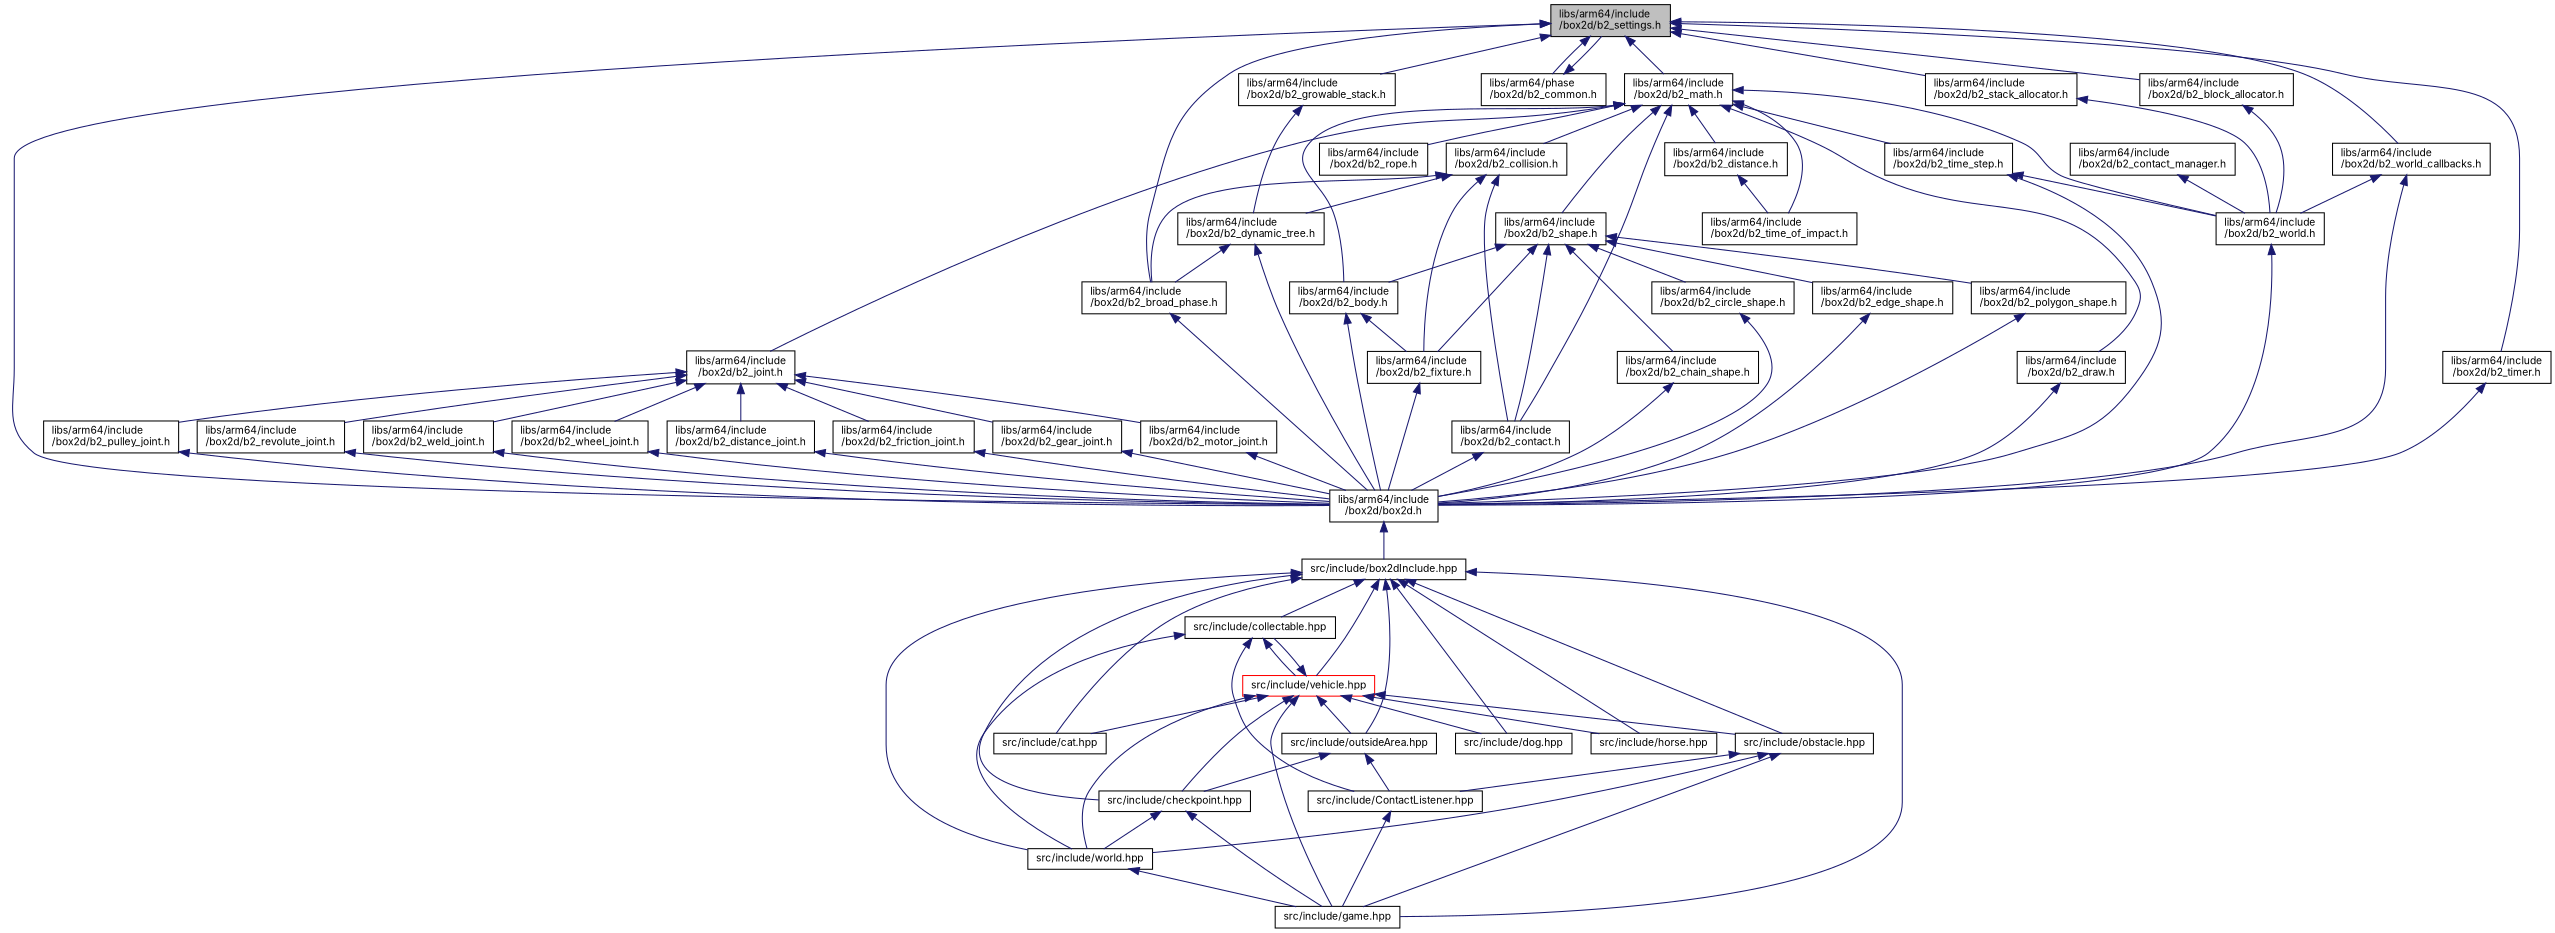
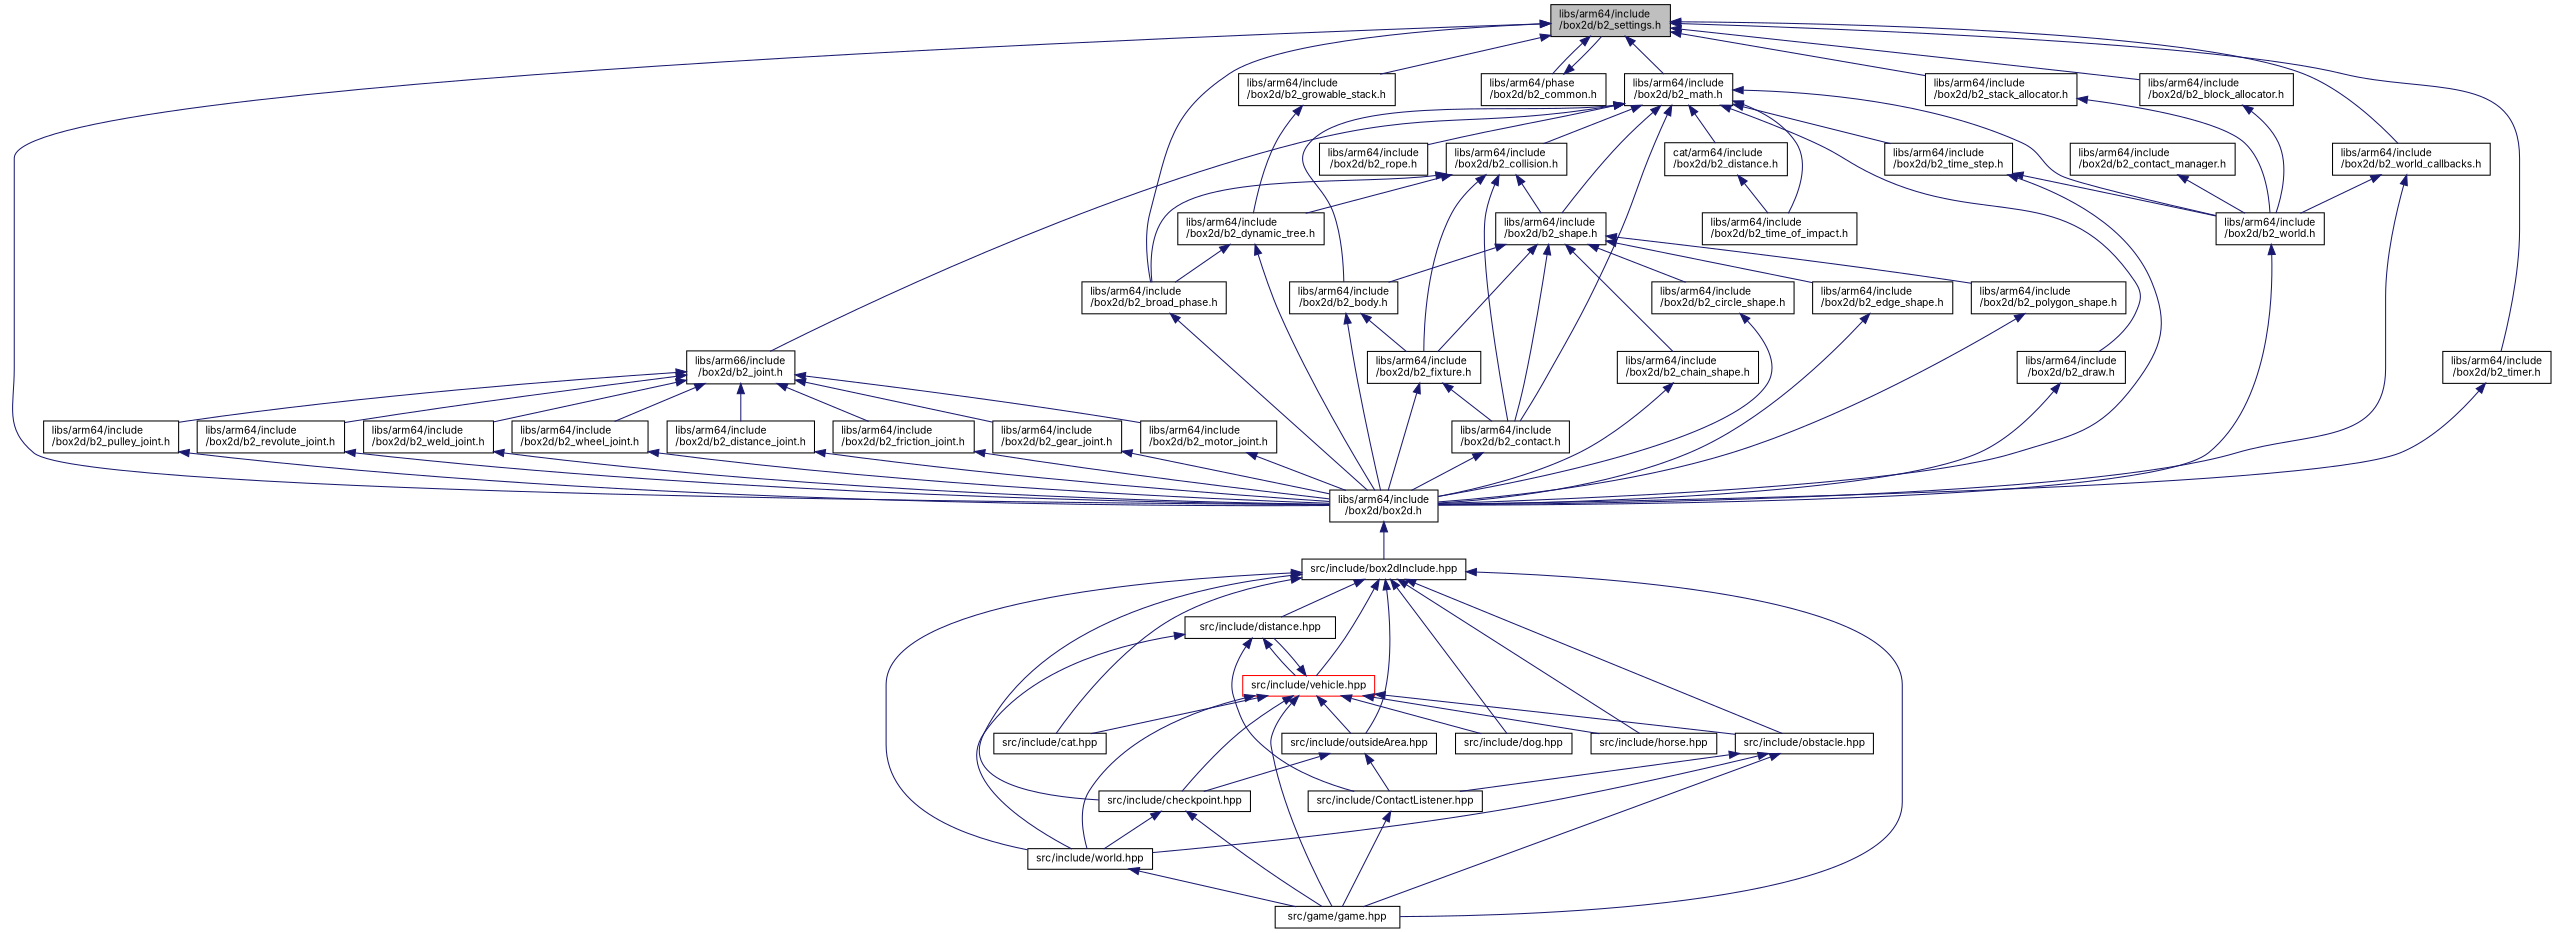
node "libs/arm64/include /box2d/b2_distance.h": label "libs/arm64/include /box2d/b2_distance.h" -> "cat/arm64/include /box2d/b2_distance.h"
edge "libs/arm64/include /box2d/b2_shape.h" -> "libs/arm64/include /box2d/b2_collision.h": added
node "libs/arm64/include /box2d/b2_joint.h": label "libs/arm64/include /box2d/b2_joint.h" -> "libs/arm66/include /box2d/b2_joint.h"
edge "libs/arm64/include /box2d/b2_contact.h" -> "libs/arm64/include /box2d/b2_fixture.h": added
node "src/include/collectable.hpp": label "src/include/collectable.hpp" -> "src/include/distance.hpp"
node "src/include/game.hpp": label "src/include/game.hpp" -> "src/game/game.hpp"
